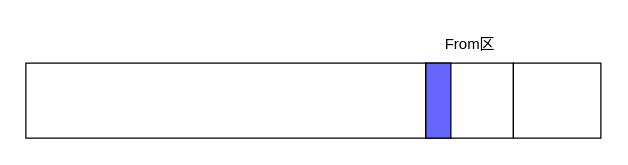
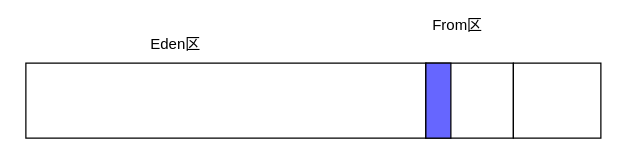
node "Eden区": added
node "From区": moved (469, 44) -> (457, 26)
